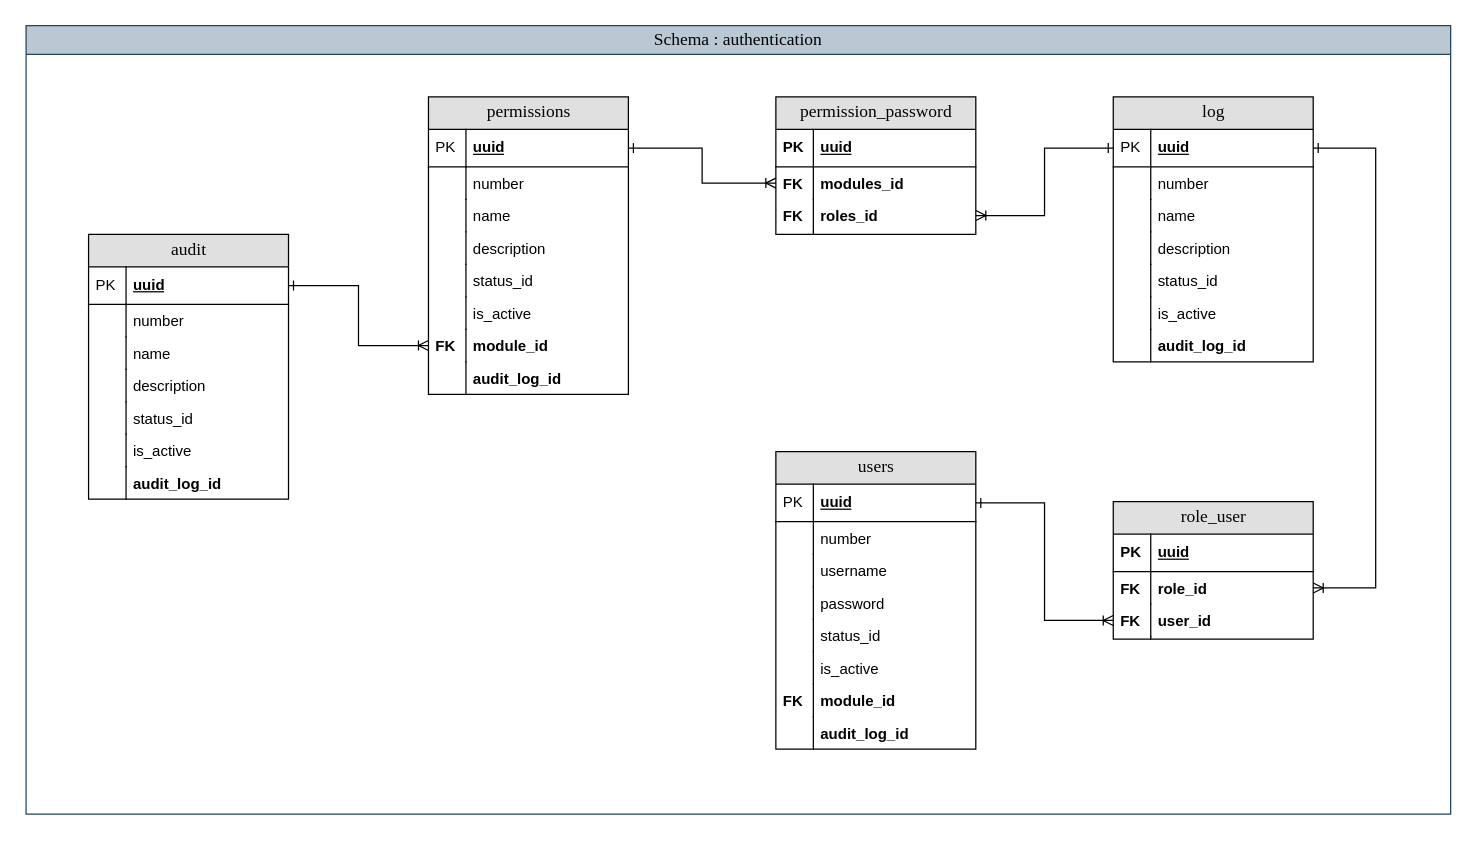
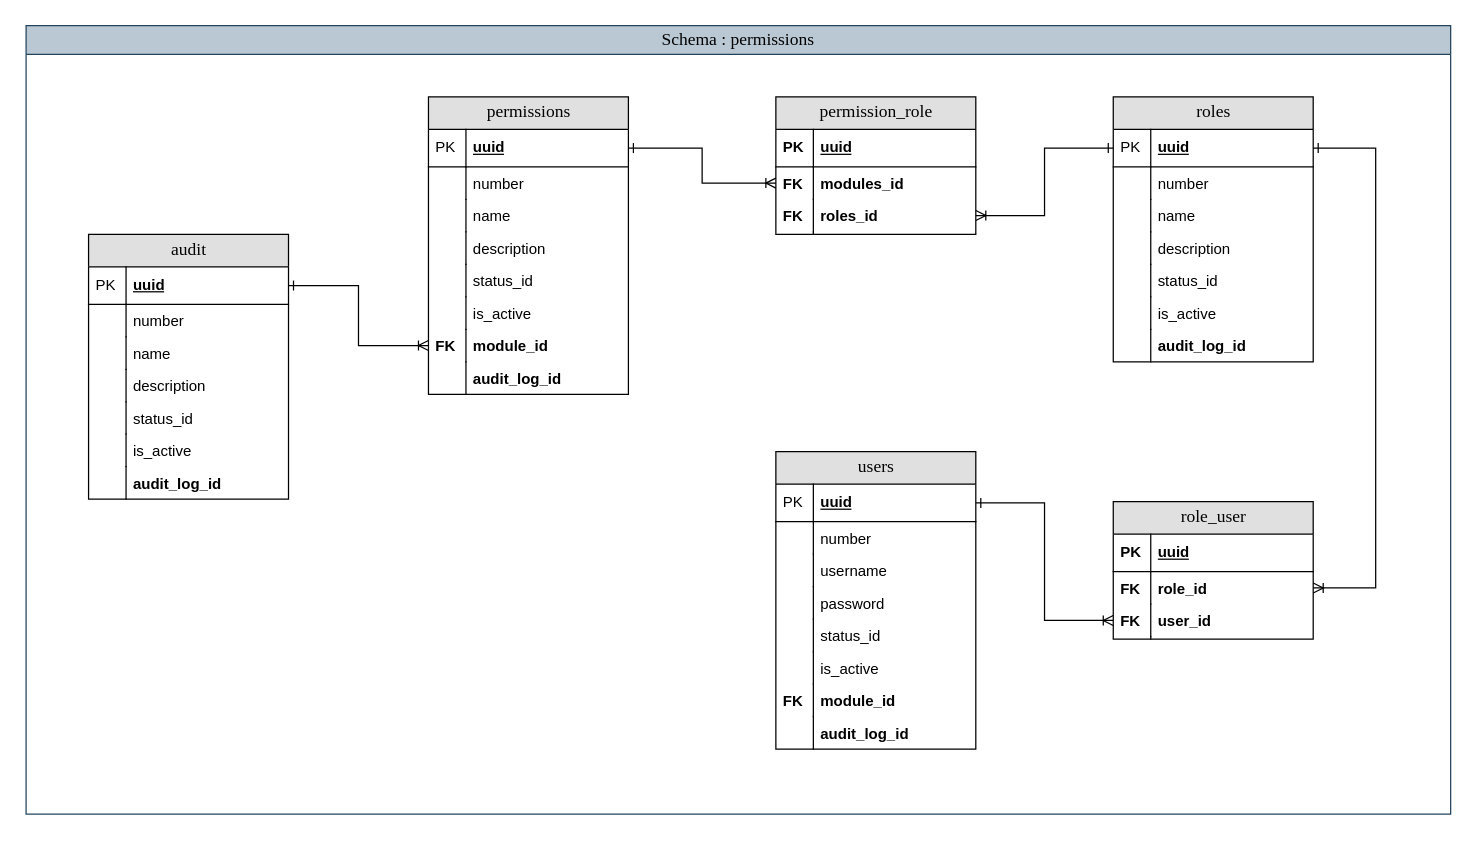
node "Schema : authentication": label "Schema : authentication" -> "Schema : permissions"
node "permission_password": label "permission_password" -> "permission_role"
node "log": label "log" -> "roles"
